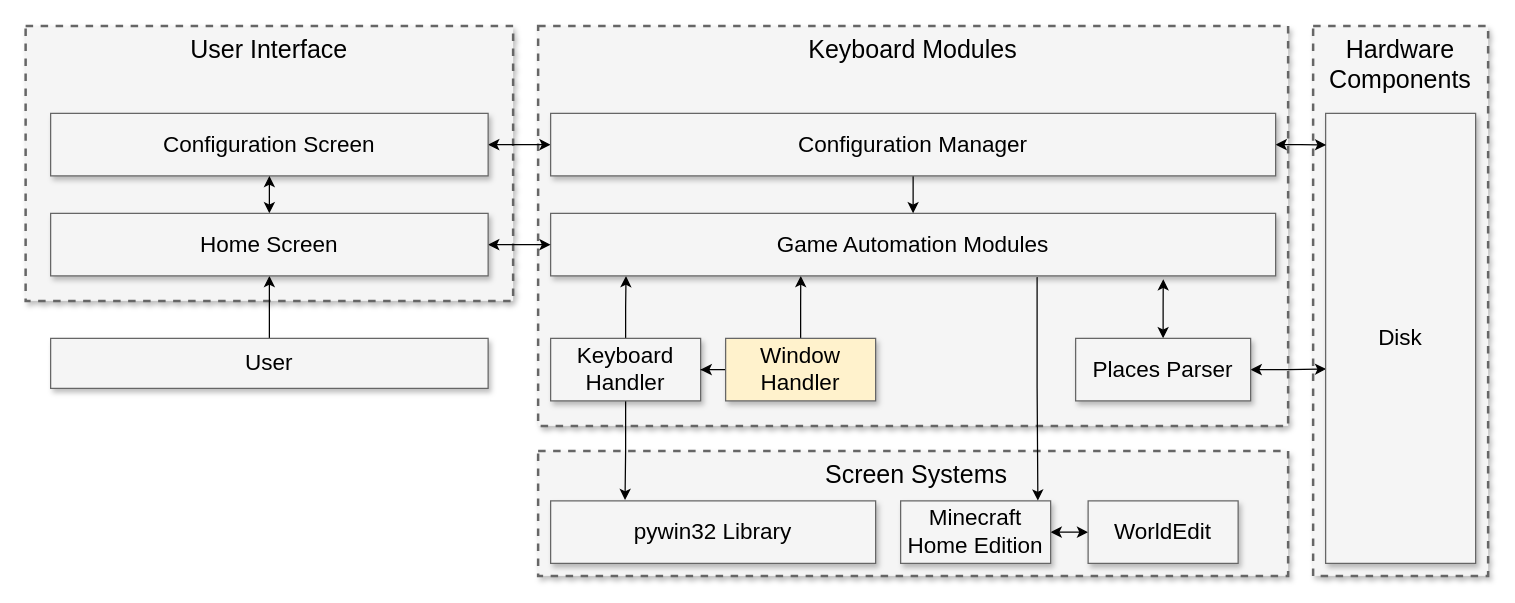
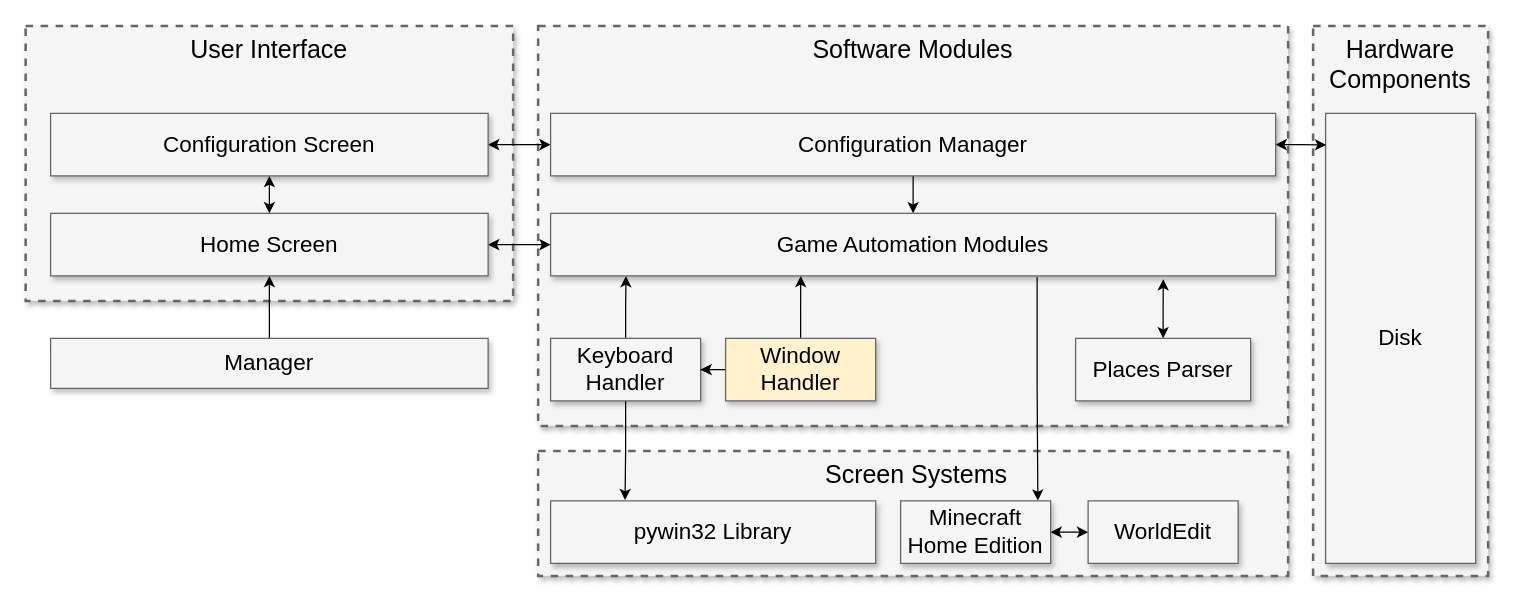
node "Keyboard Modules": label "Keyboard Modules" -> "Software Modules"
node "User": label "User" -> "Manager"
edge "Disk" -- "Places Parser": removed
